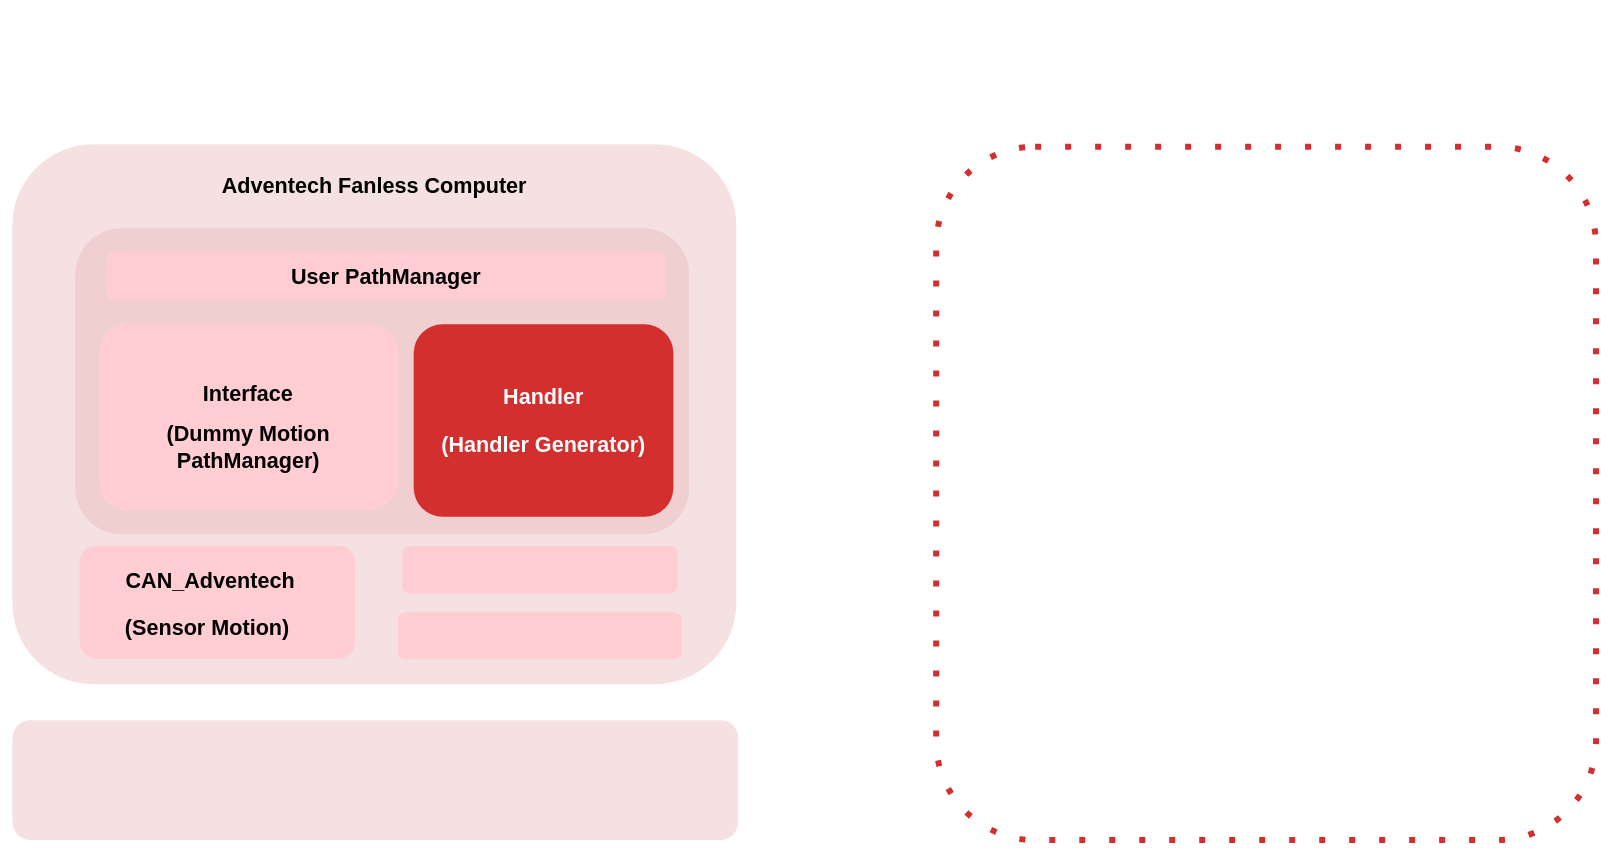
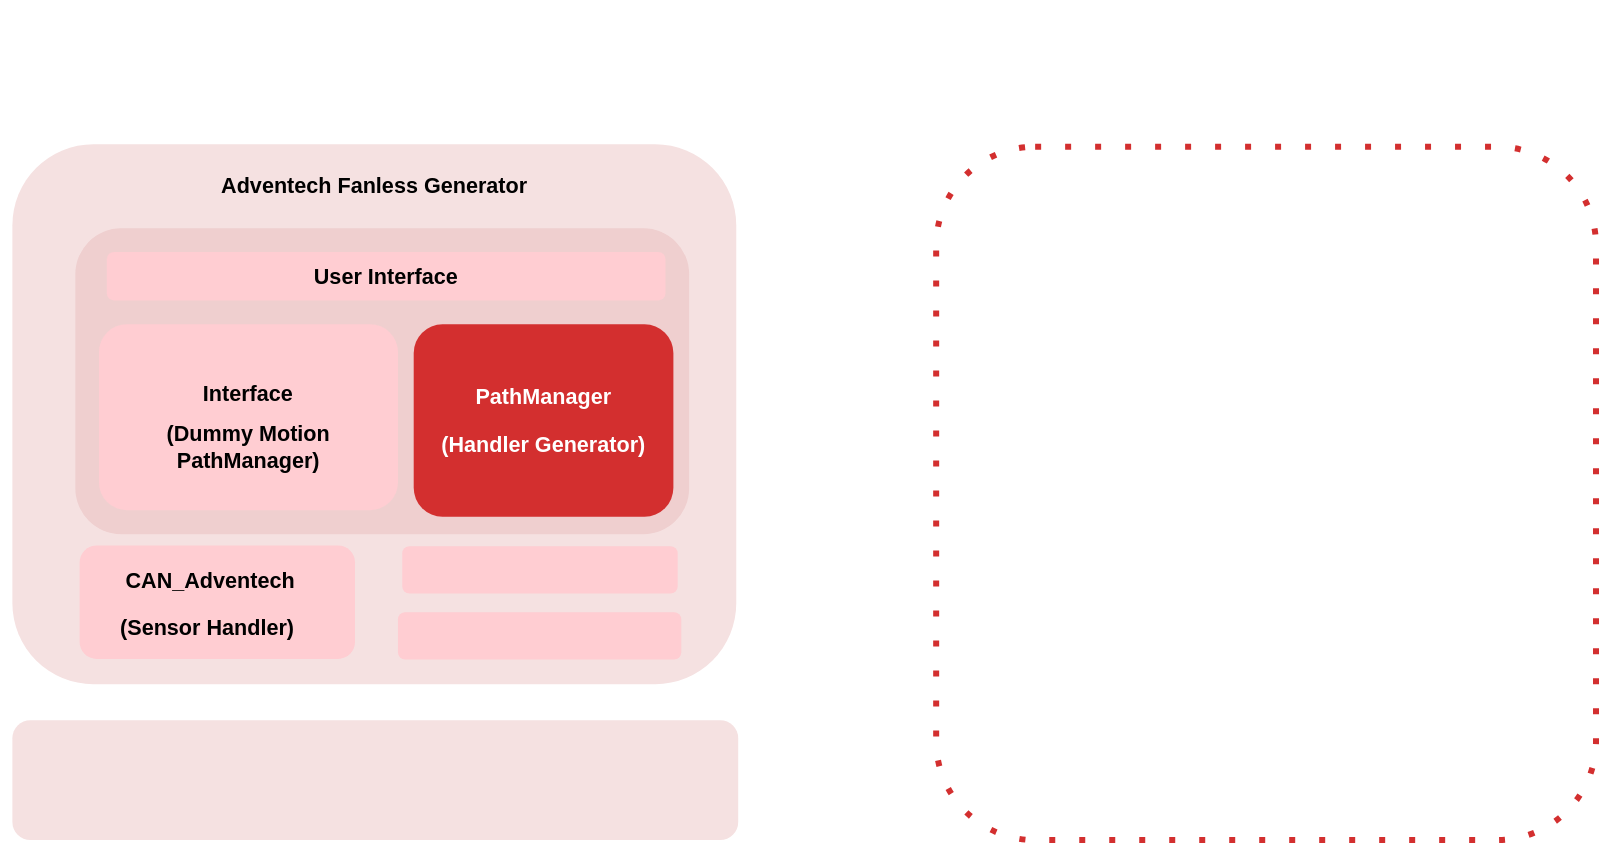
node "Adventech Fanless Computer": label "Adventech Fanless Computer" -> "Adventech Fanless Generator"
node "User PathManager": label "User PathManager" -> "User Interface"
node "Handler": label "Handler" -> "PathManager"
node "(Sensor Motion)": label "(Sensor Motion)" -> "(Sensor Handler)"
